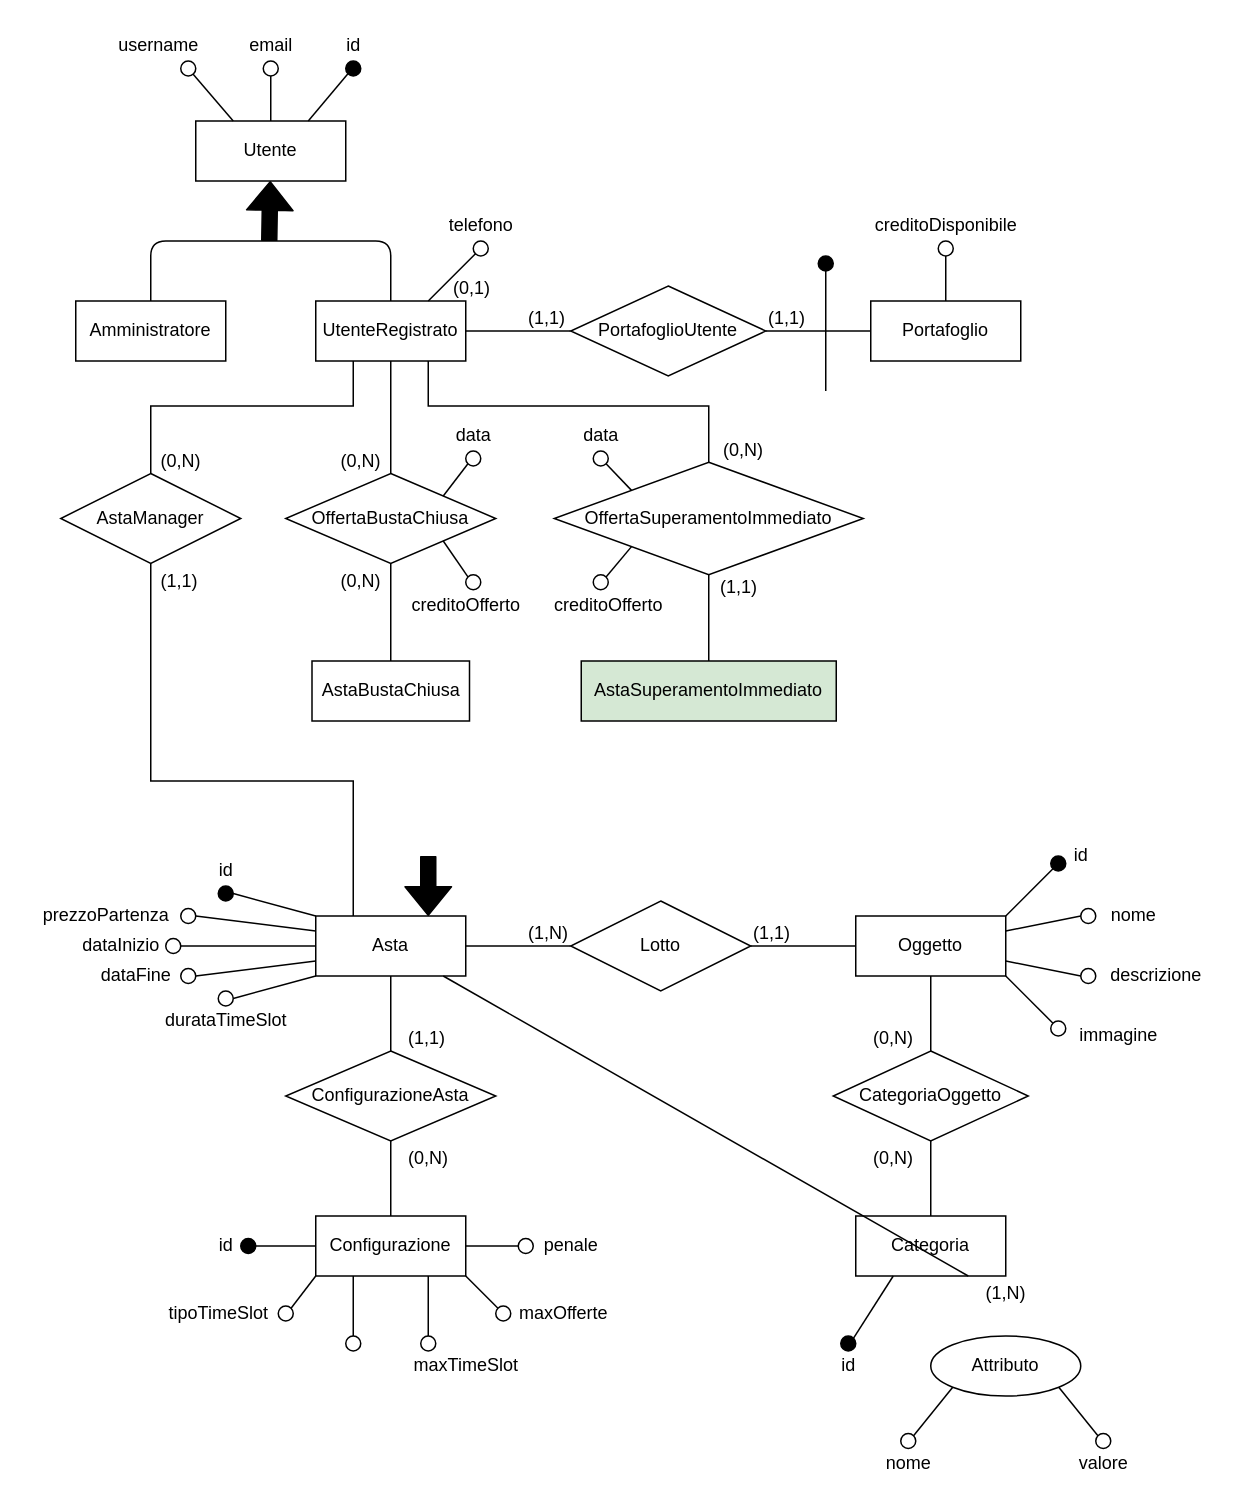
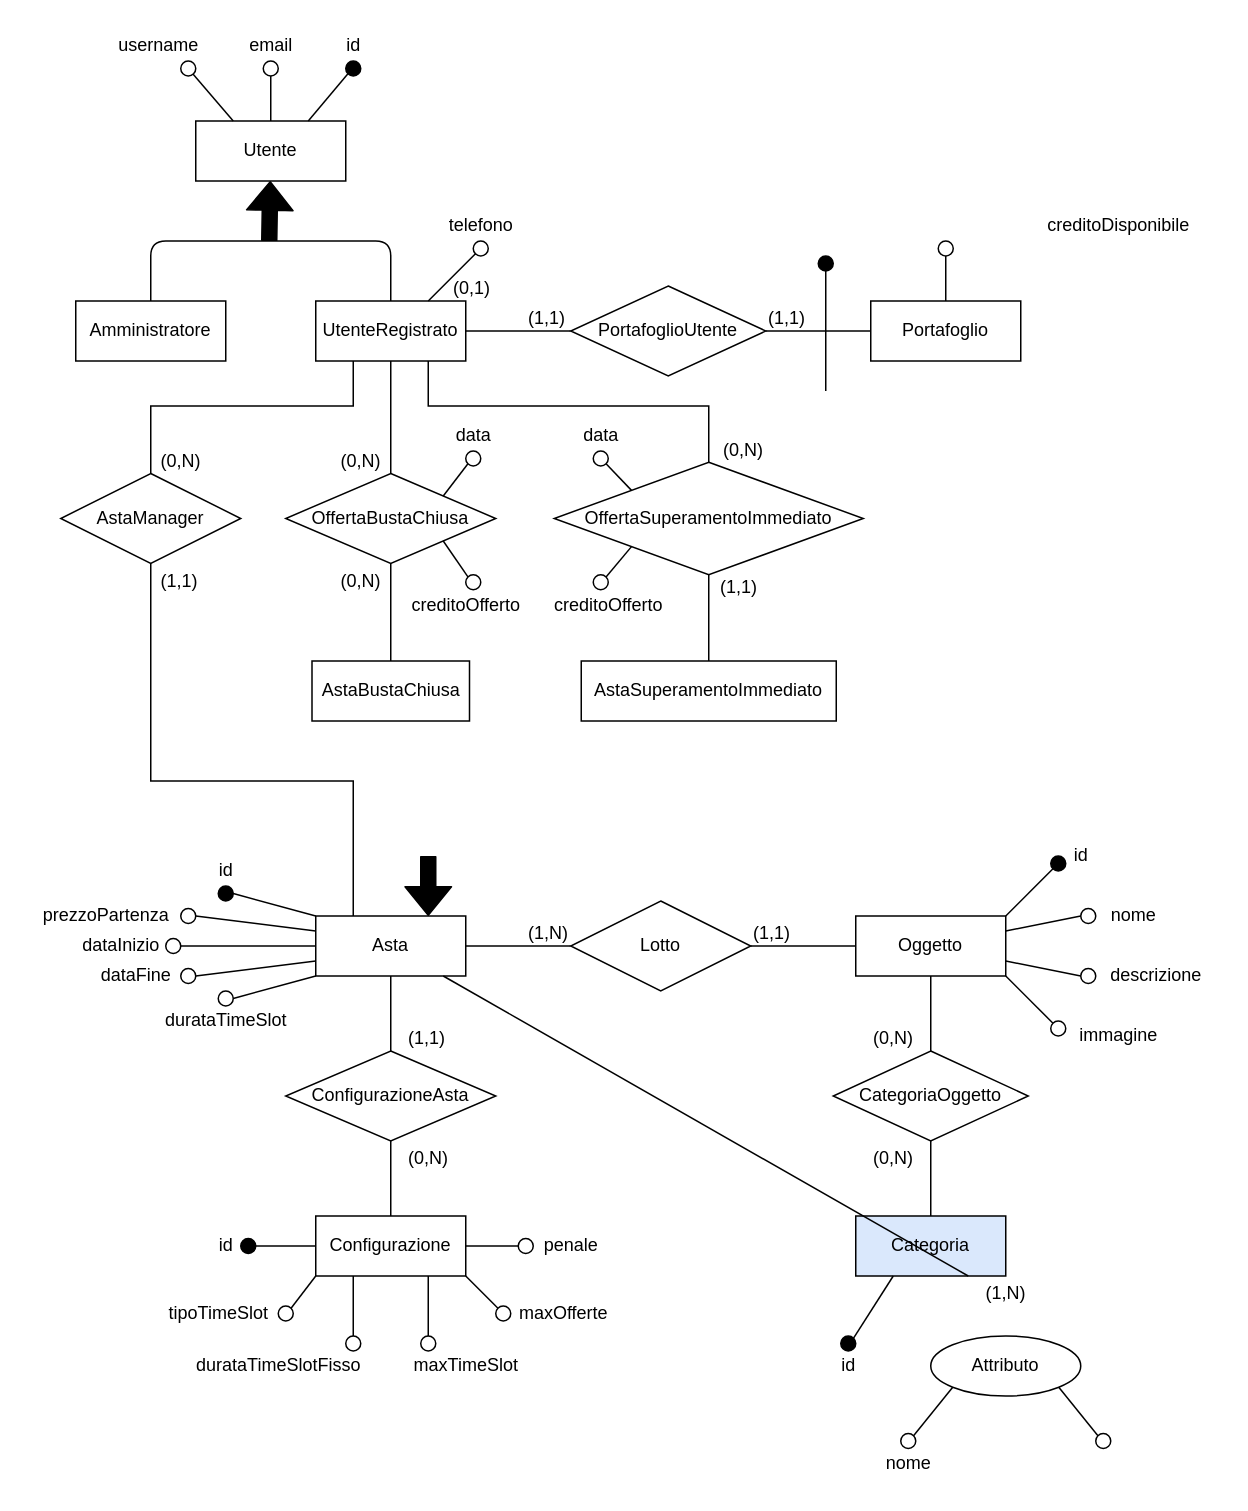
node "creditoDisponibile": moved (946, 226) -> (1118, 226)
node "AstaSuperamentoImmediato": fillcolor #d5e8d4 -> #ffffff
node "Categoria": fillcolor #ffffff -> #dae8fc
node "durataTimeSlotFisso": added
node "valore": removed
